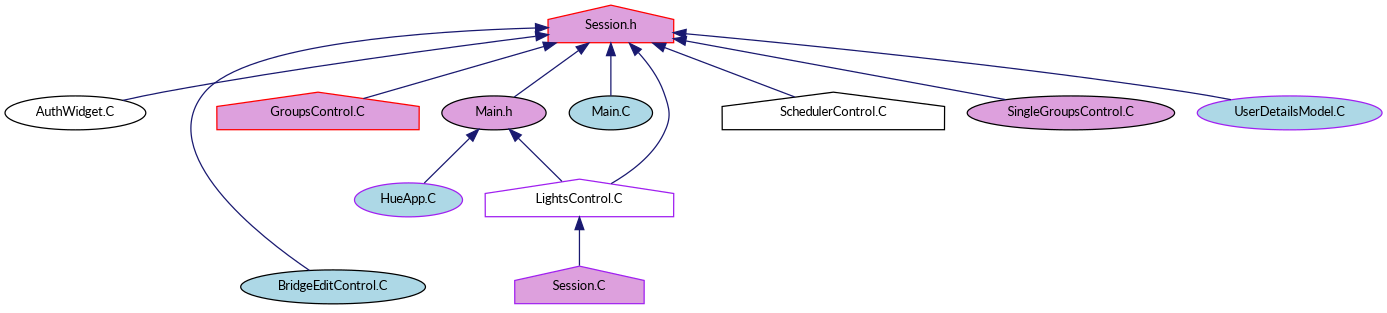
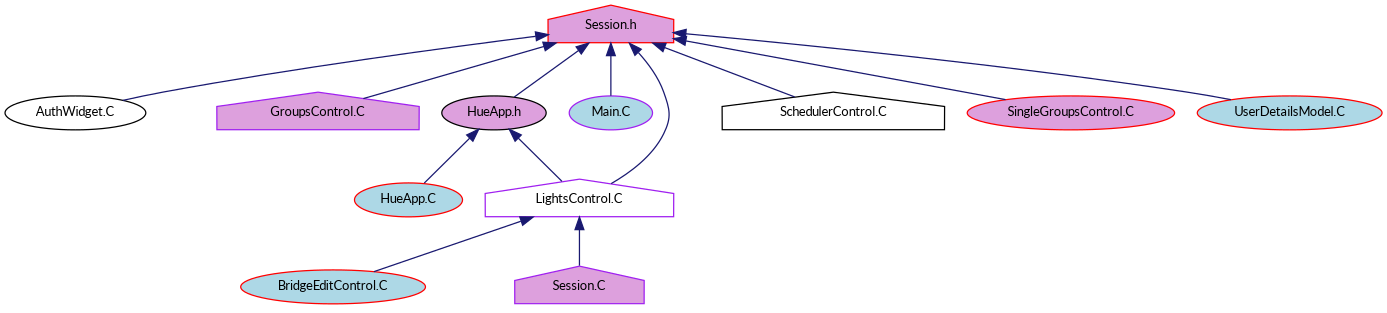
edge "BridgeEditControl.C" -> "Session.h": now "BridgeEditControl.C" -> "LightsControl.C"
node "GroupsControl.C": color red -> purple
node "Main.h": label "Main.h" -> "HueApp.h"
node "Main.C": color black -> purple
node "SingleGroupsControl.C": color black -> red
node "UserDetailsModel.C": color purple -> red
node "HueApp.C": color purple -> red
node "BridgeEditControl.C": color black -> red
